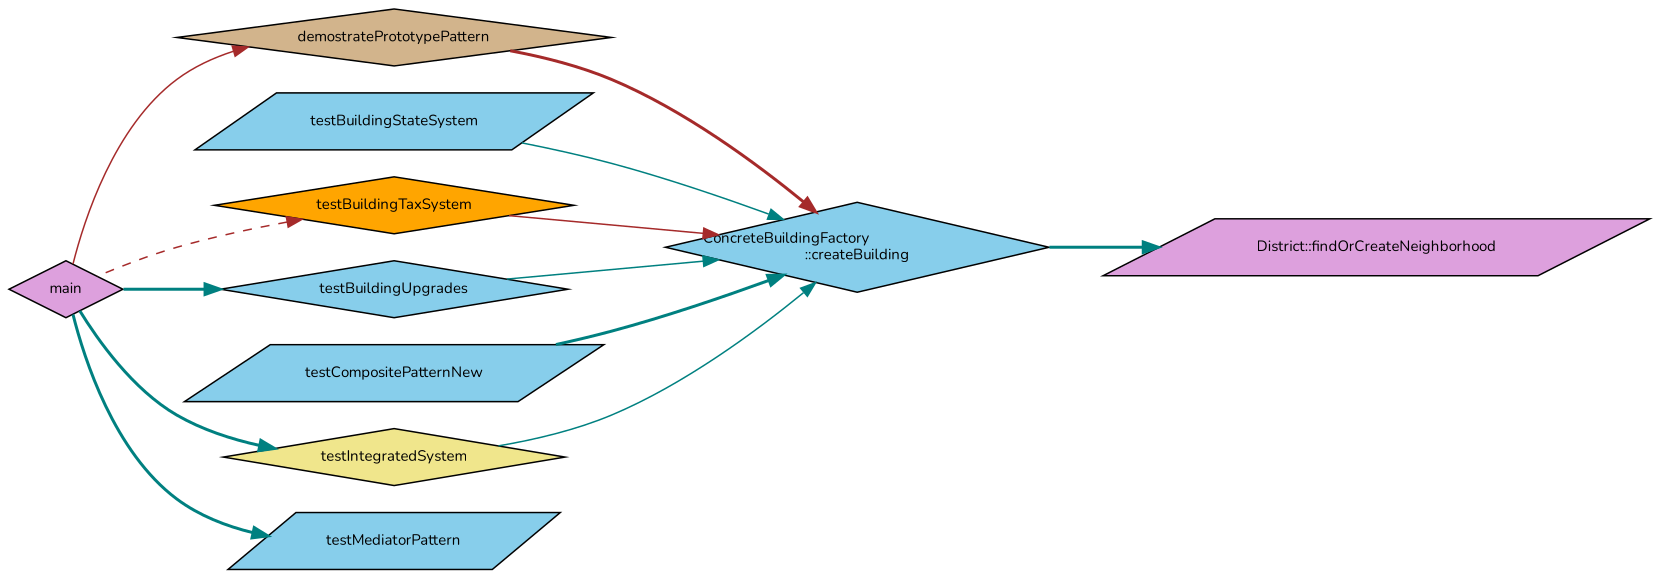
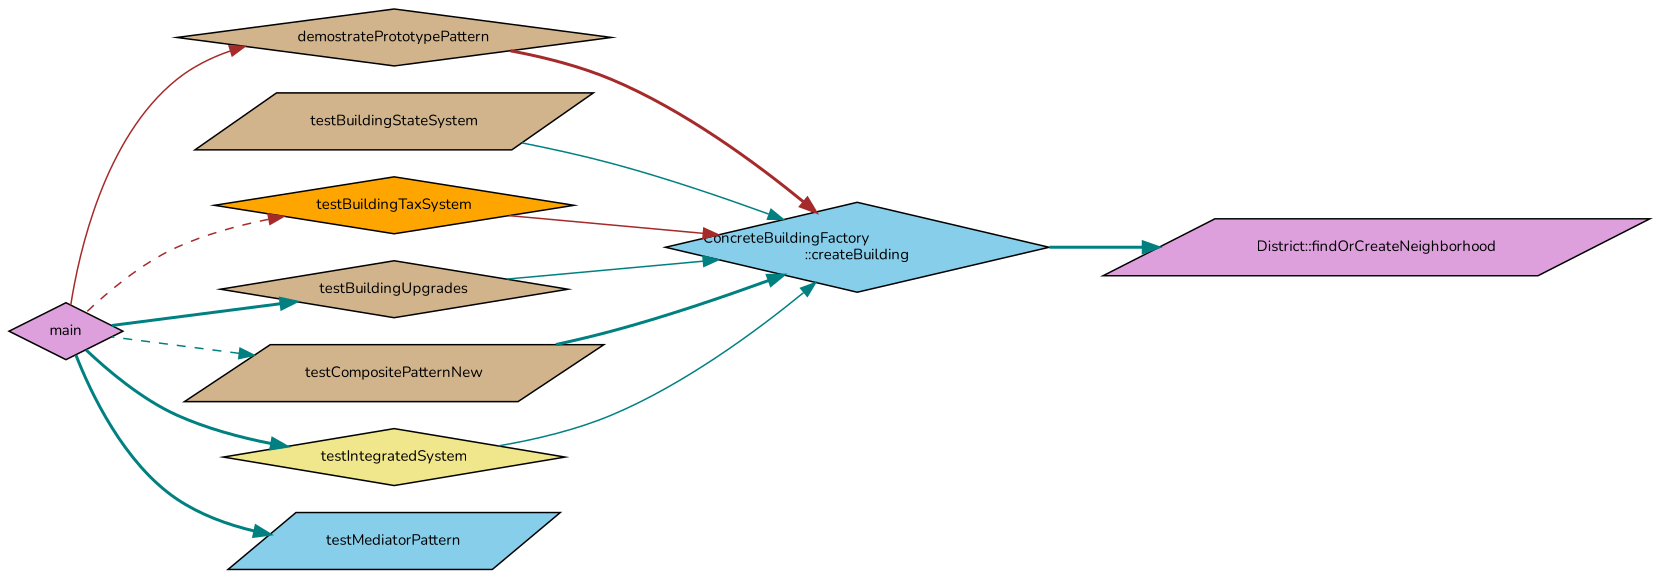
node "testBuildingStateSystem": fillcolor skyblue -> tan
node "testBuildingUpgrades": fillcolor skyblue -> tan
edge "main" -> "testCompositePatternNew": added
node "testCompositePatternNew": fillcolor skyblue -> tan
